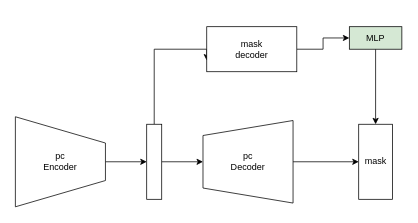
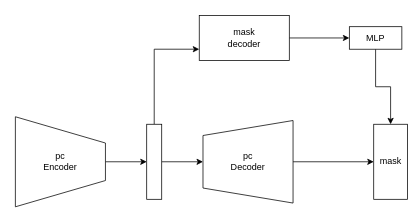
node "MLP": fillcolor #d5e8d4 -> #ffffff
node "mask decoder": moved (252, 49) -> (244, 38)
node "mask": moved (375, 162) -> (390, 162)
